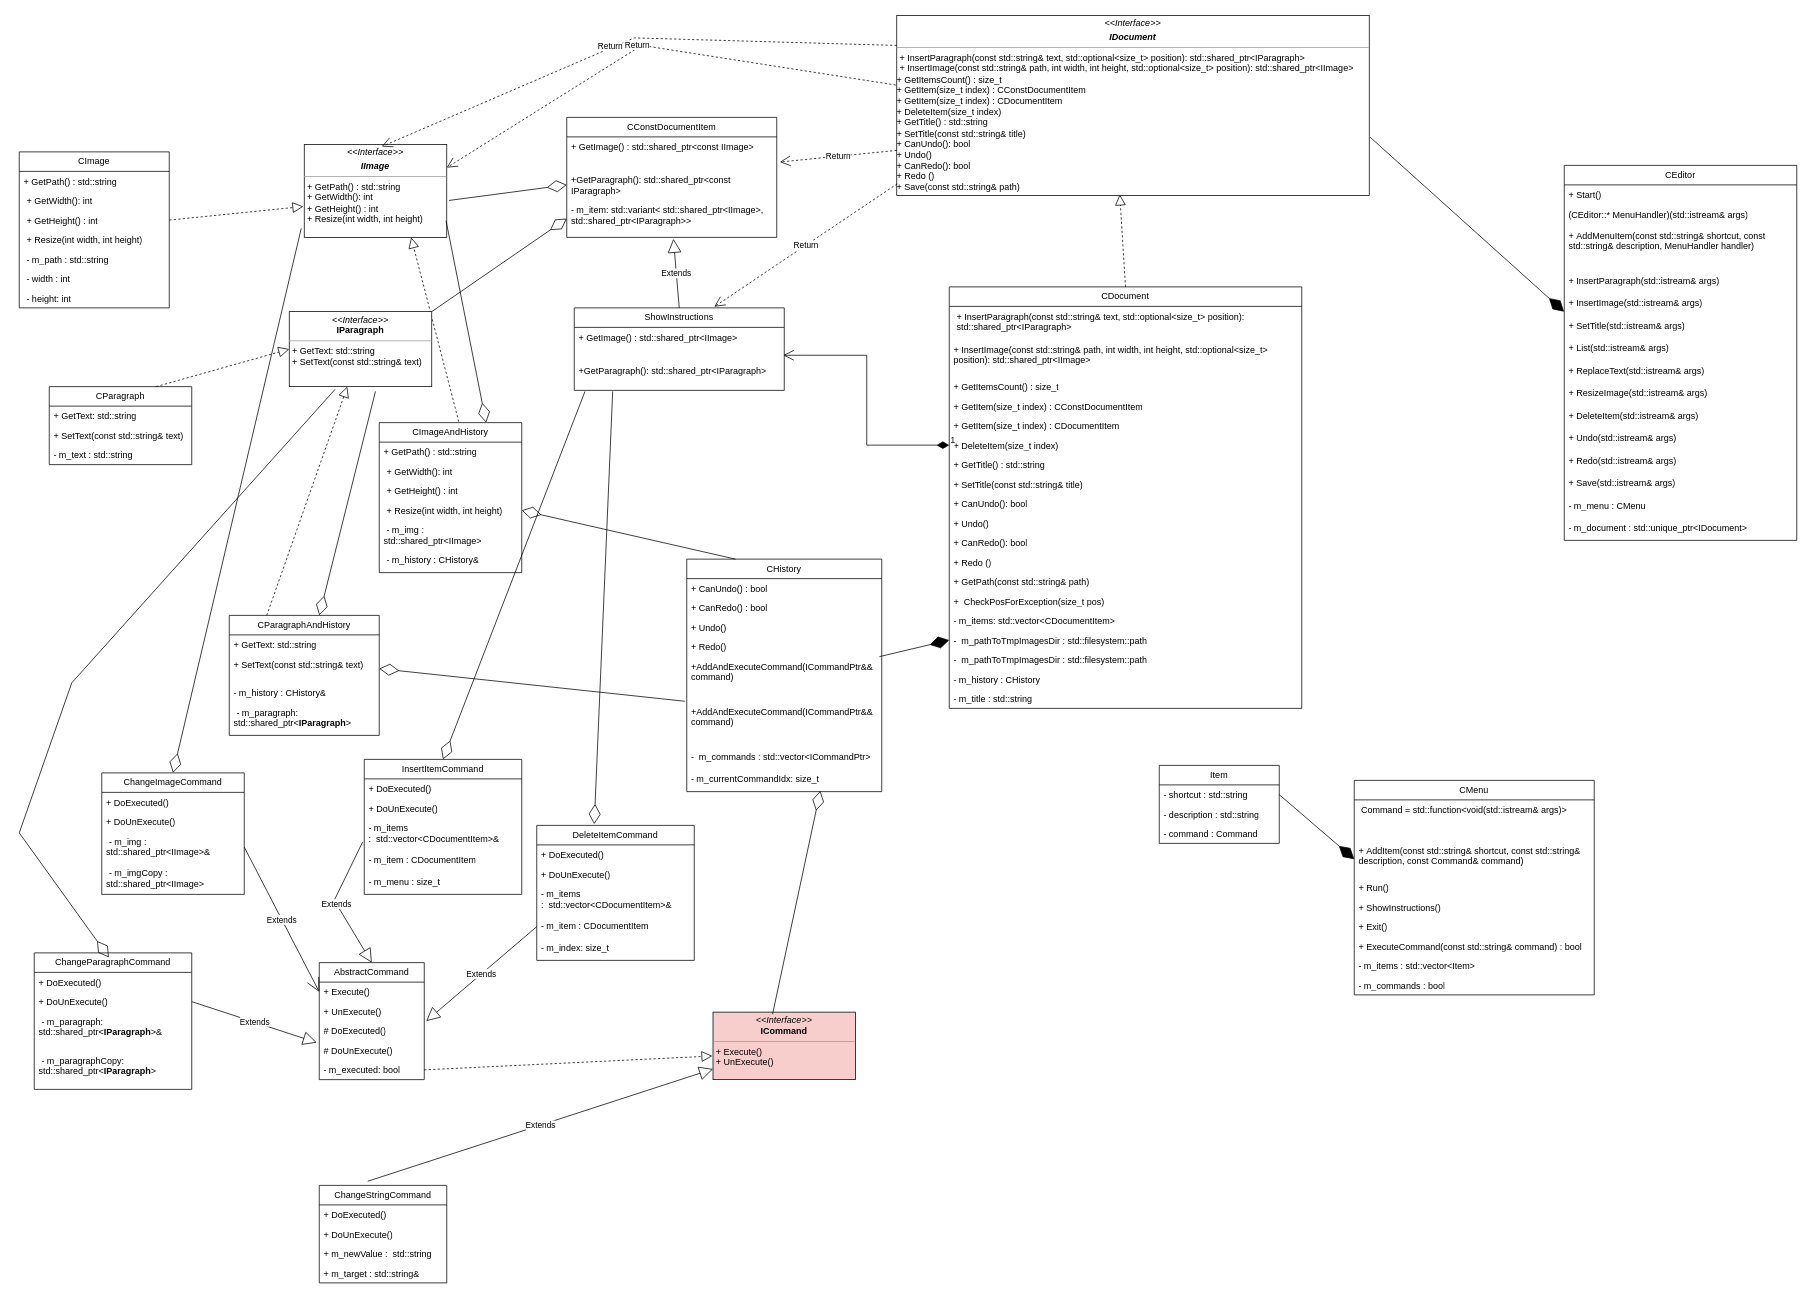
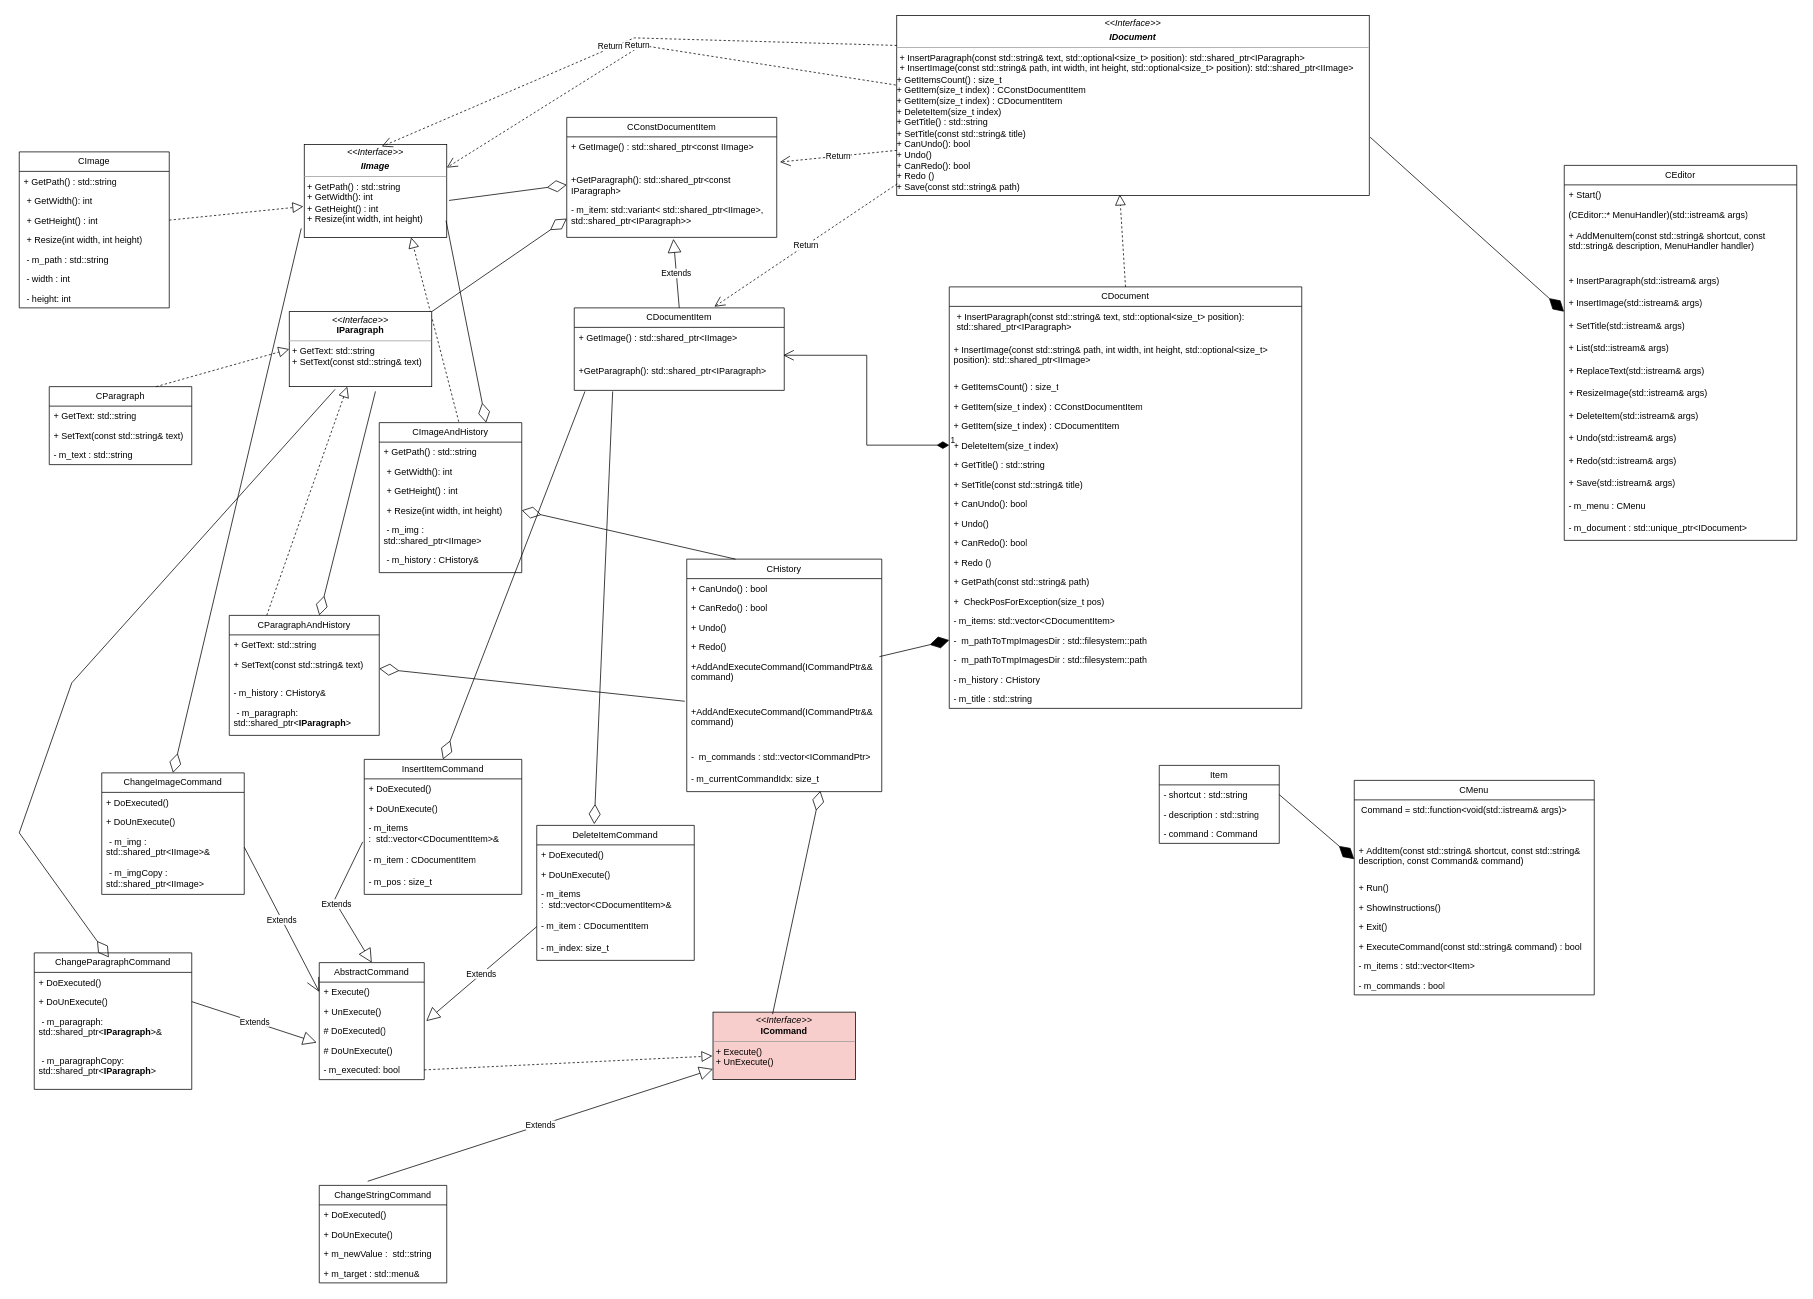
node "ShowInstructions": label "ShowInstructions" -> "CDocumentItem"
node "- m_menu : size_t": label "- m_menu : size_t" -> "- m_pos : size_t"
node "+ m_target : std::string&": label "+ m_target : std::string&" -> "+ m_target : std::menu&"
